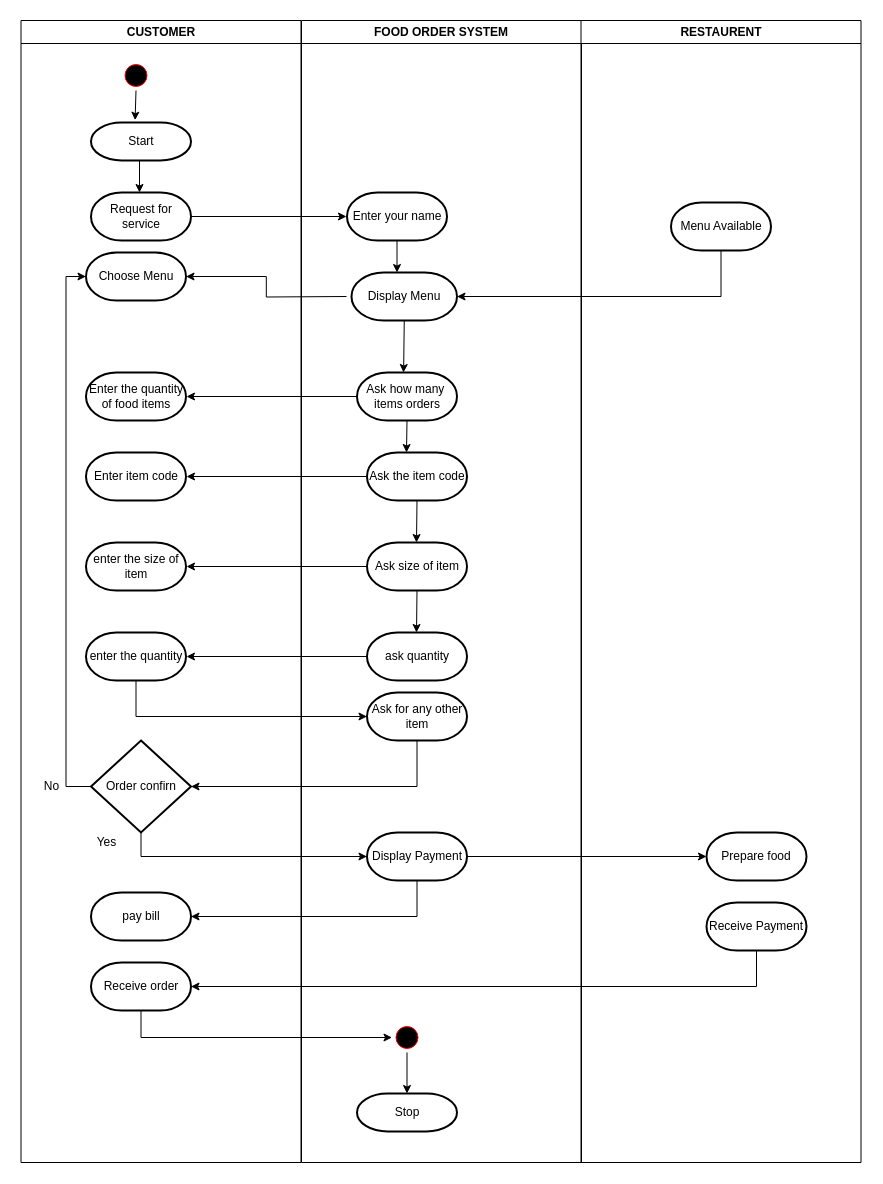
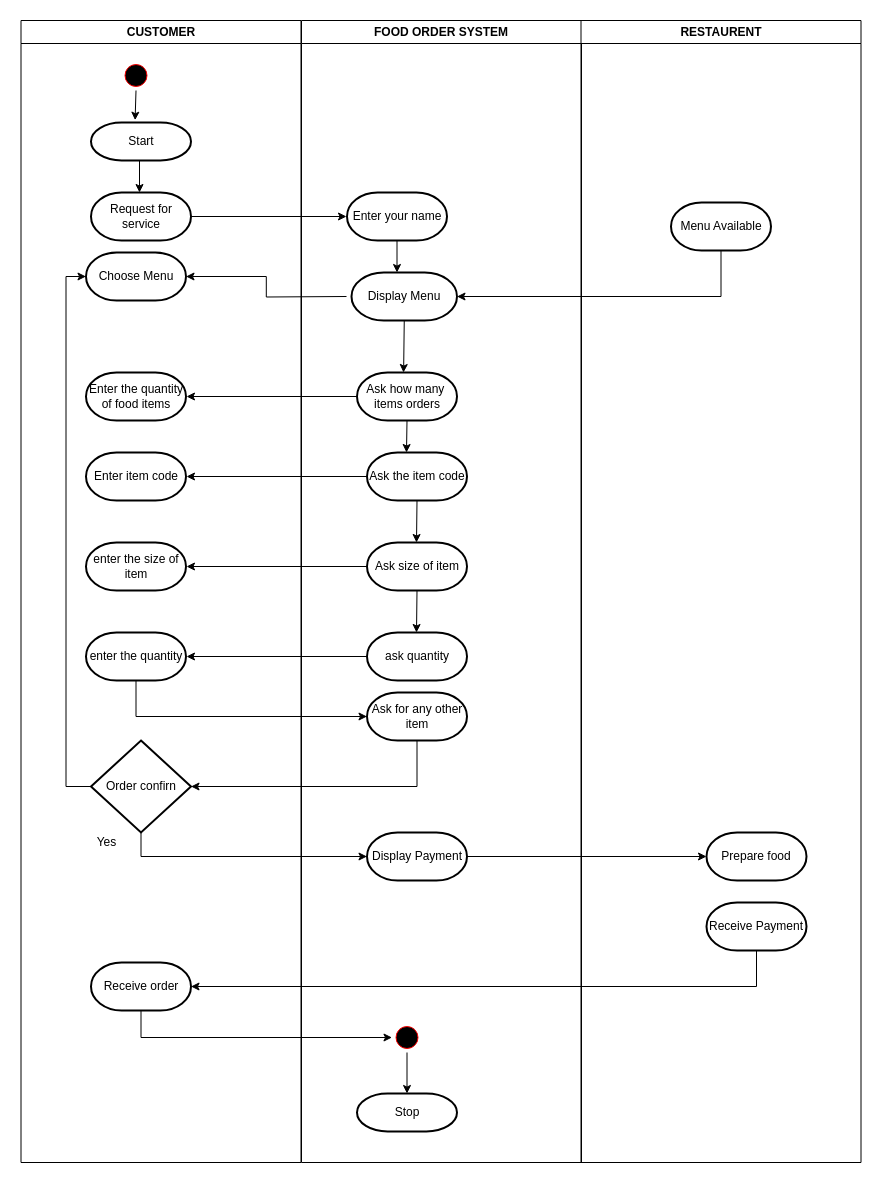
node "No": removed
node "pay bill": removed
edge "Display Payment" -> "pay bill": removed
